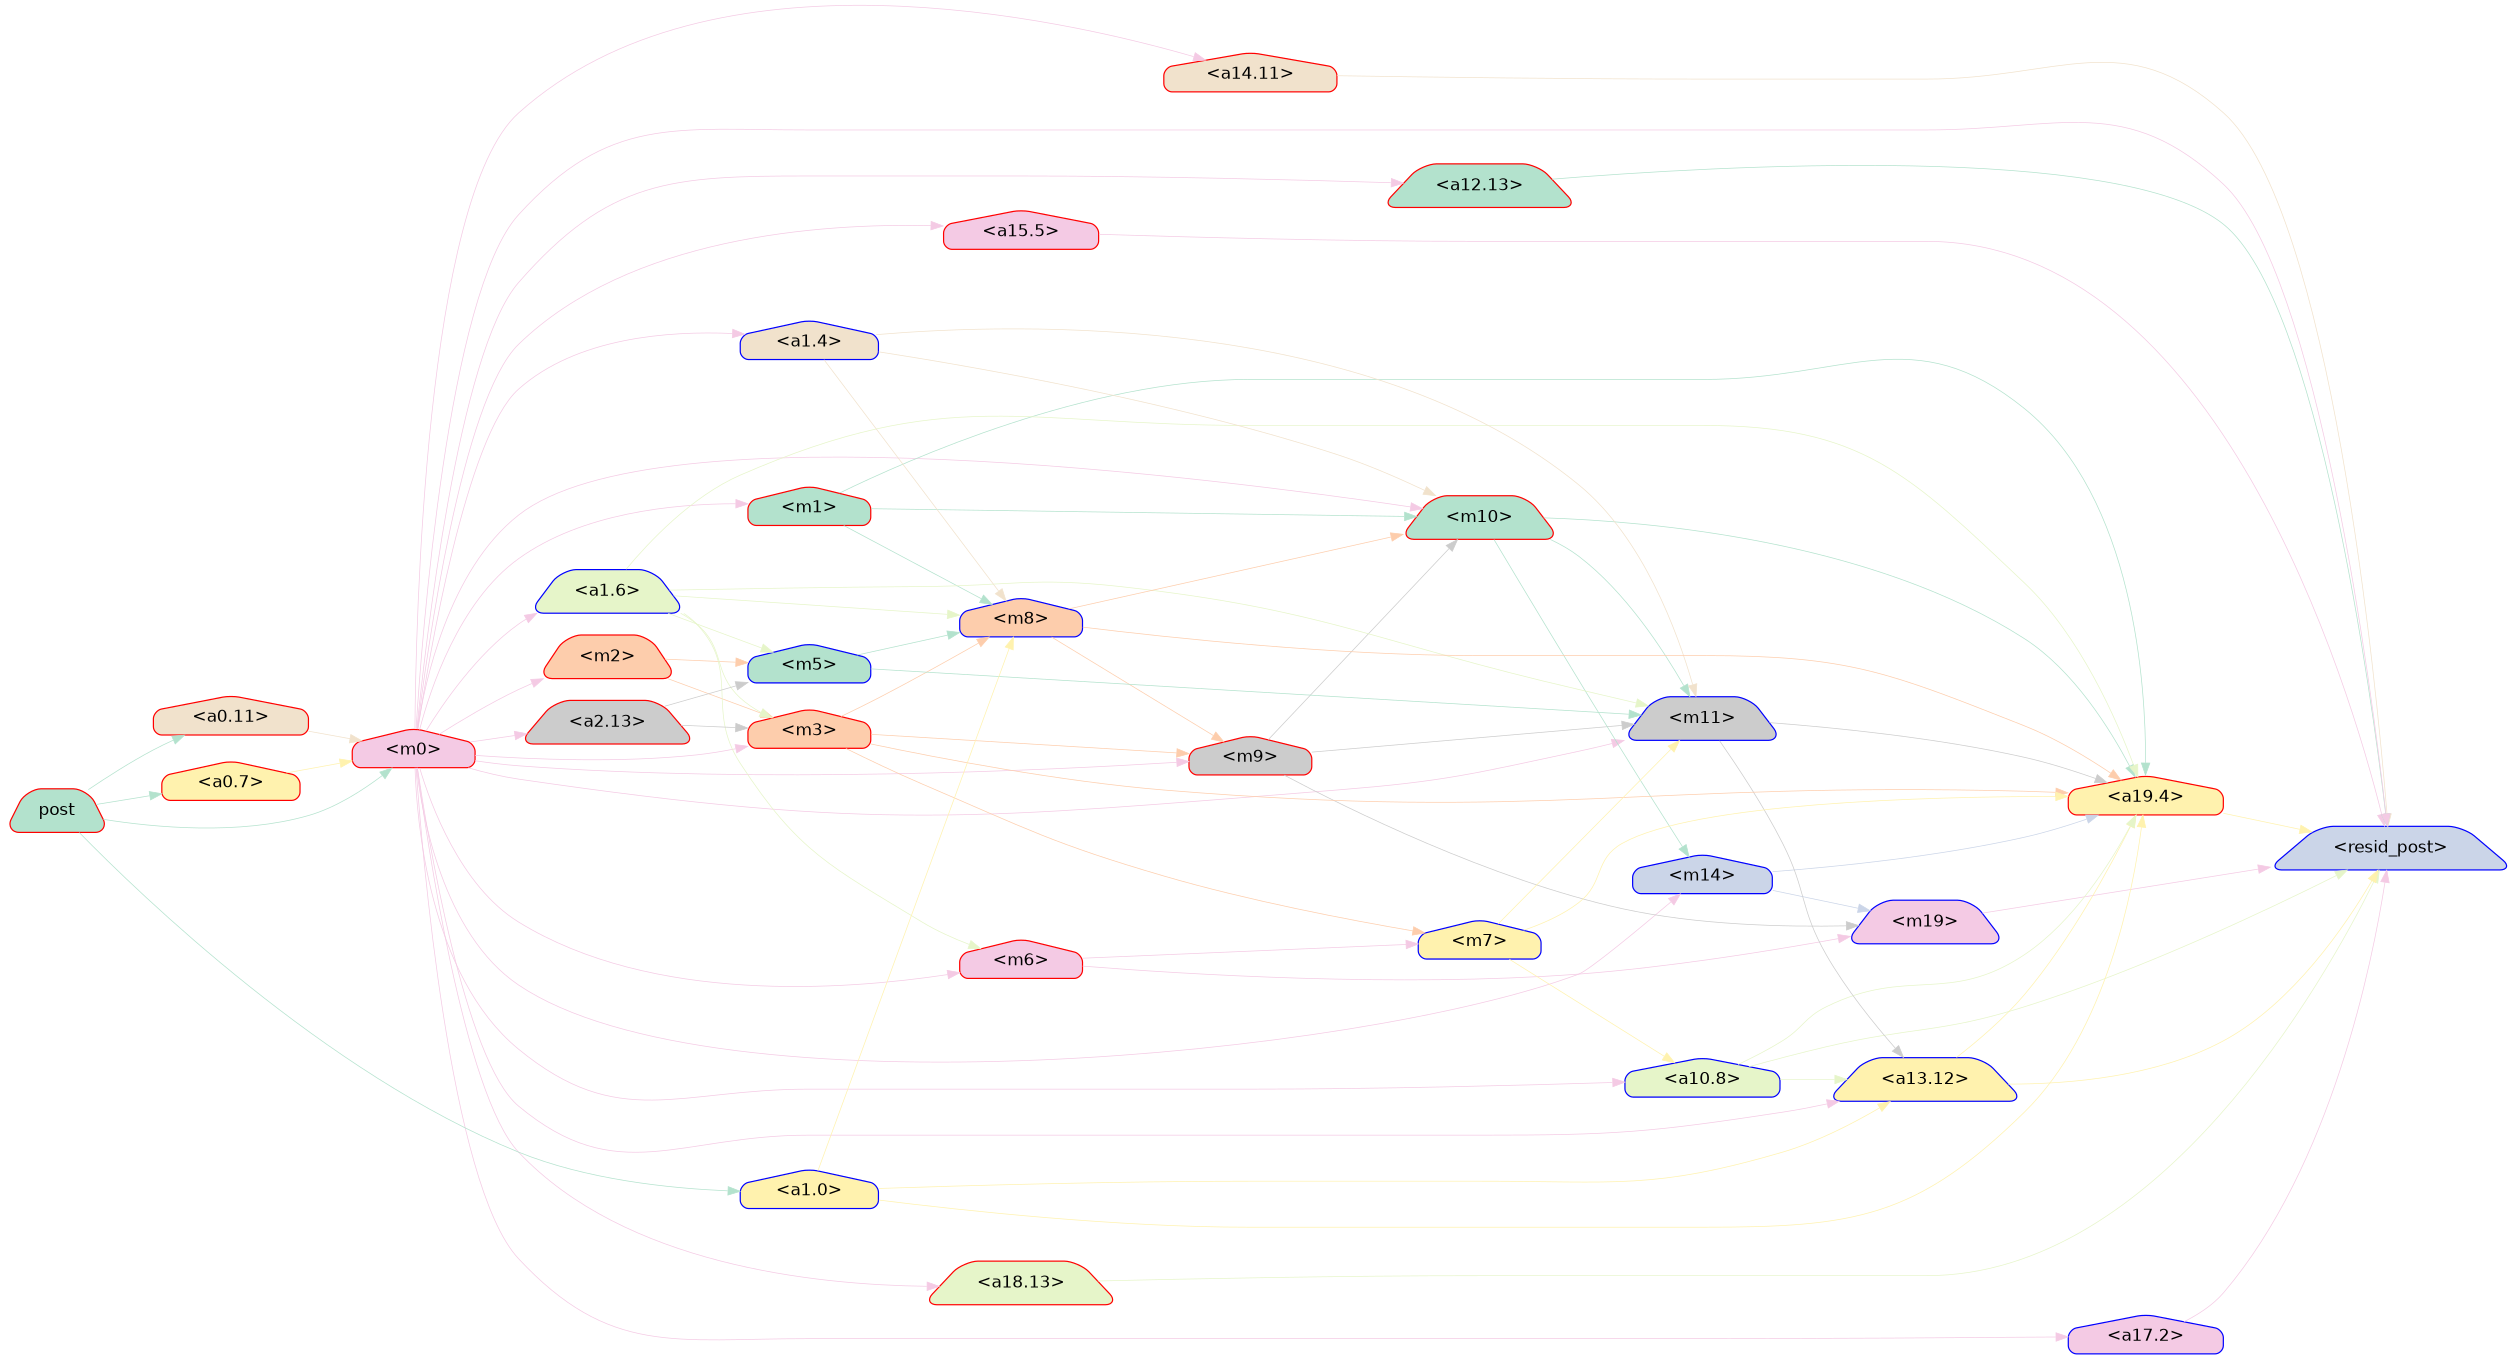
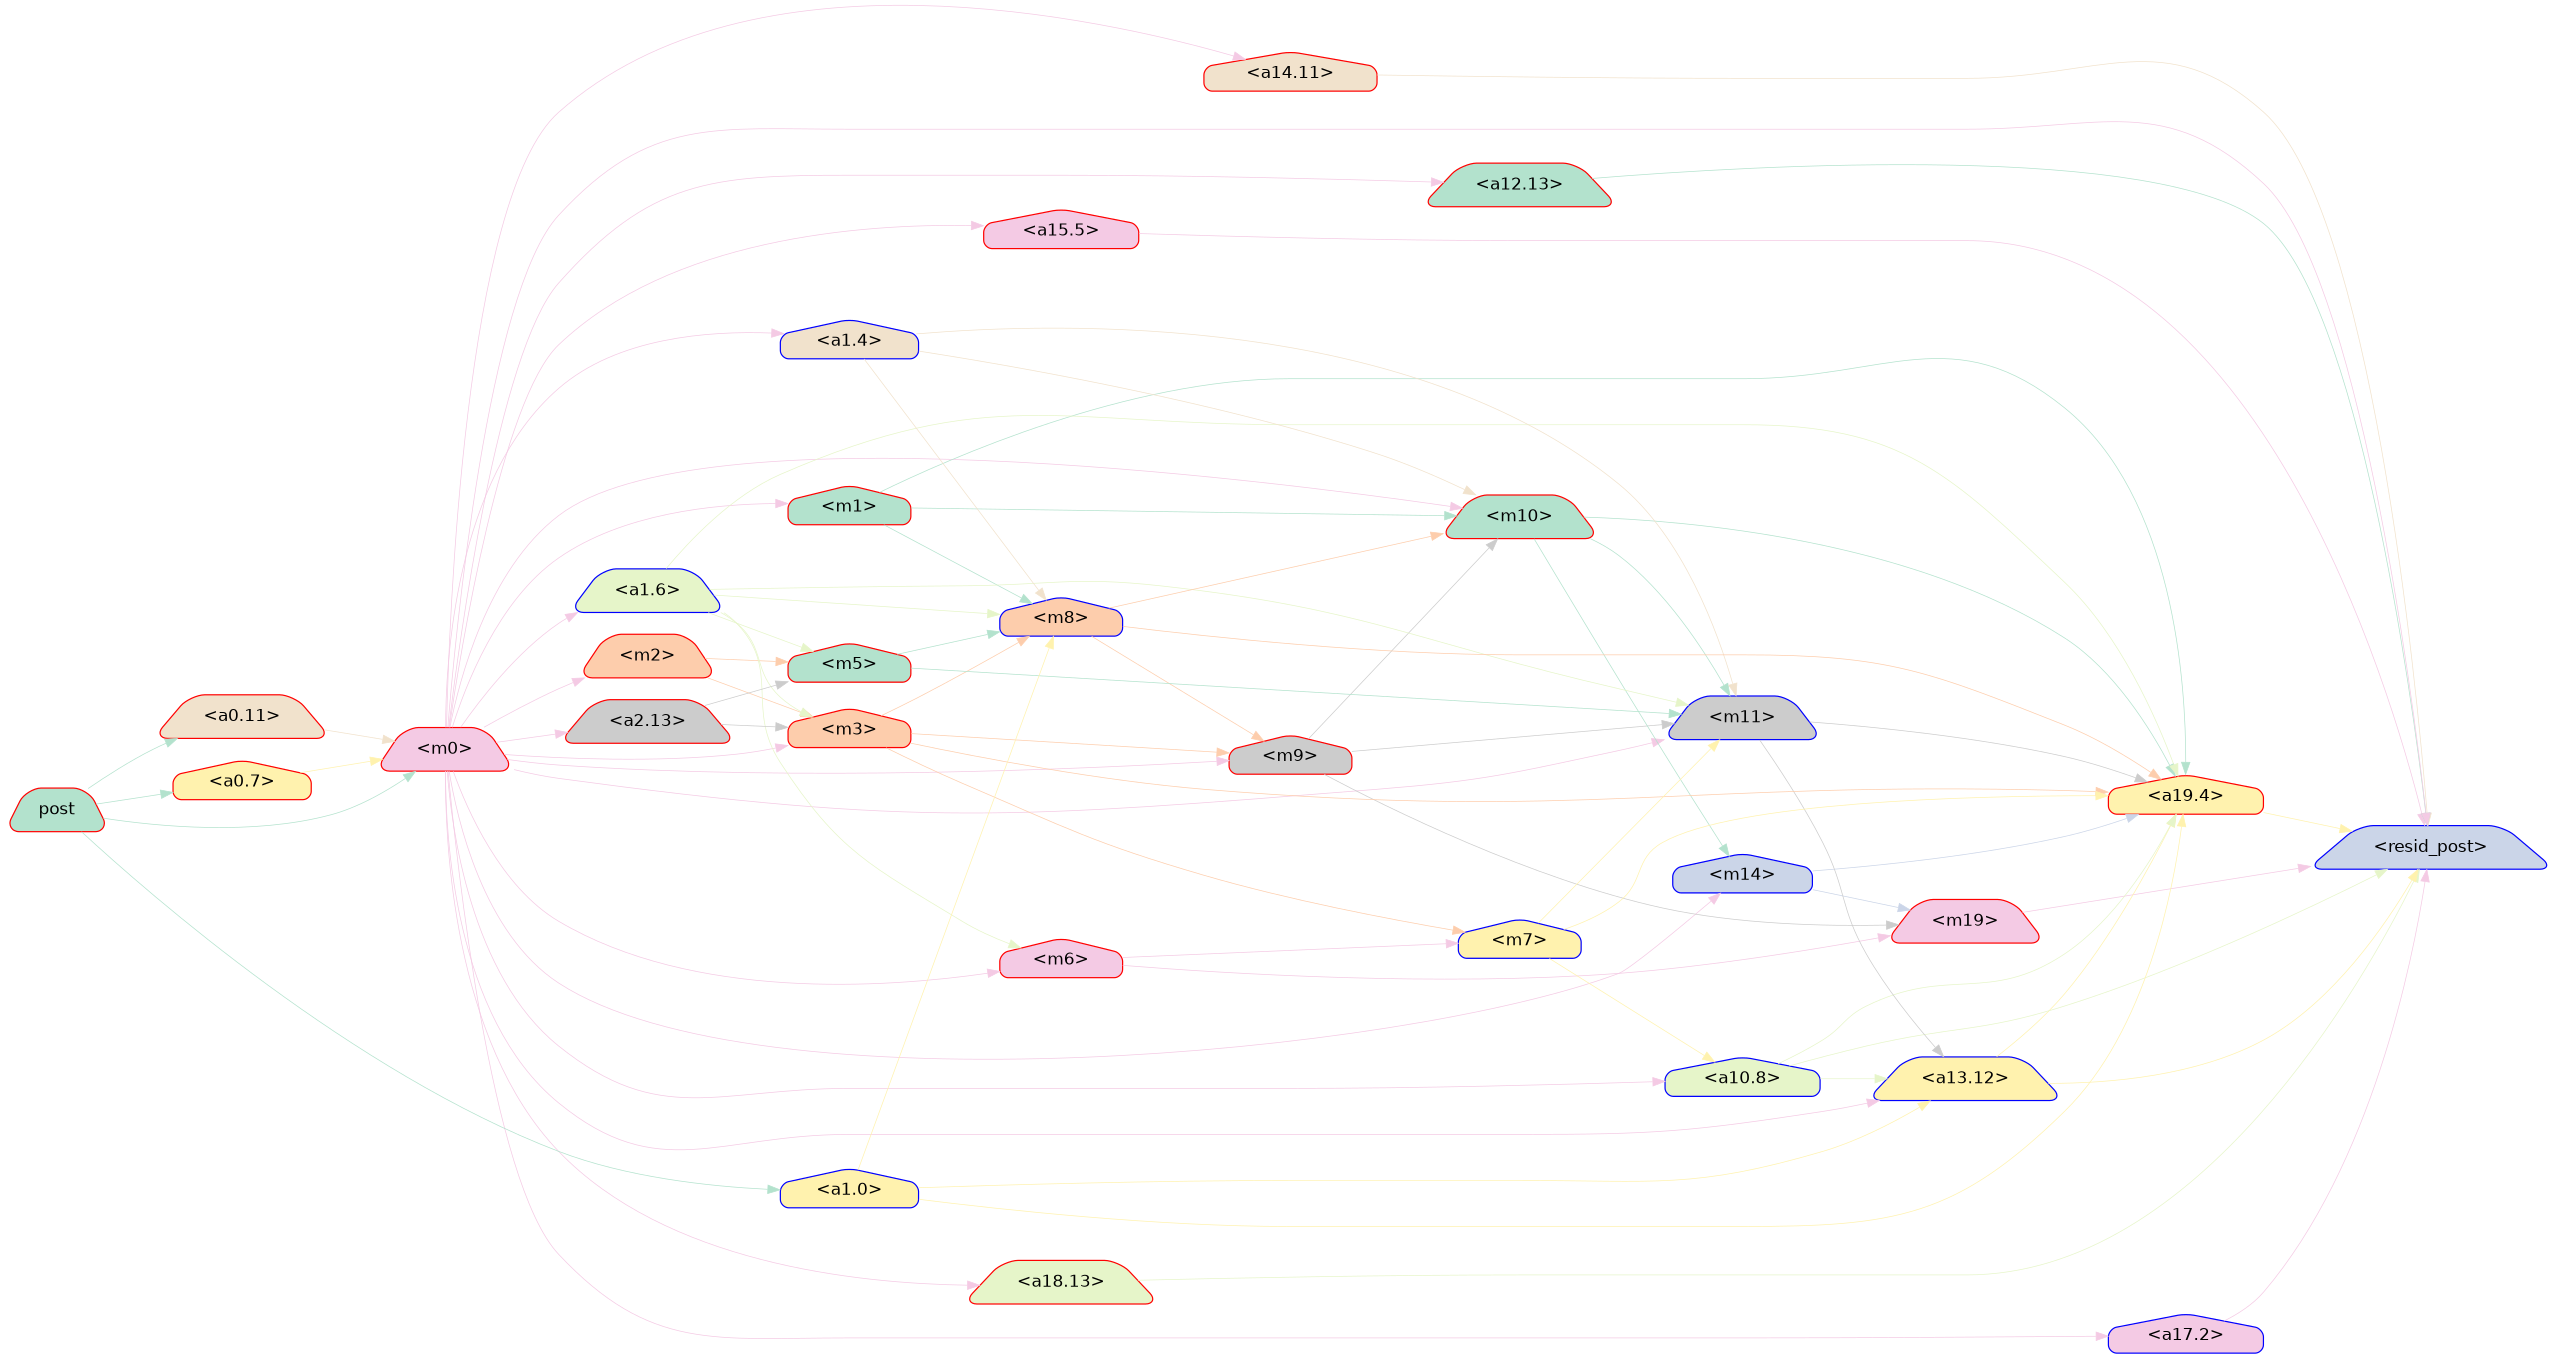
node "<m5>": color blue -> red
node "<a0.11>": shape house -> trapezium
node "<m0>": shape house -> trapezium
node "<m19>": color blue -> red
